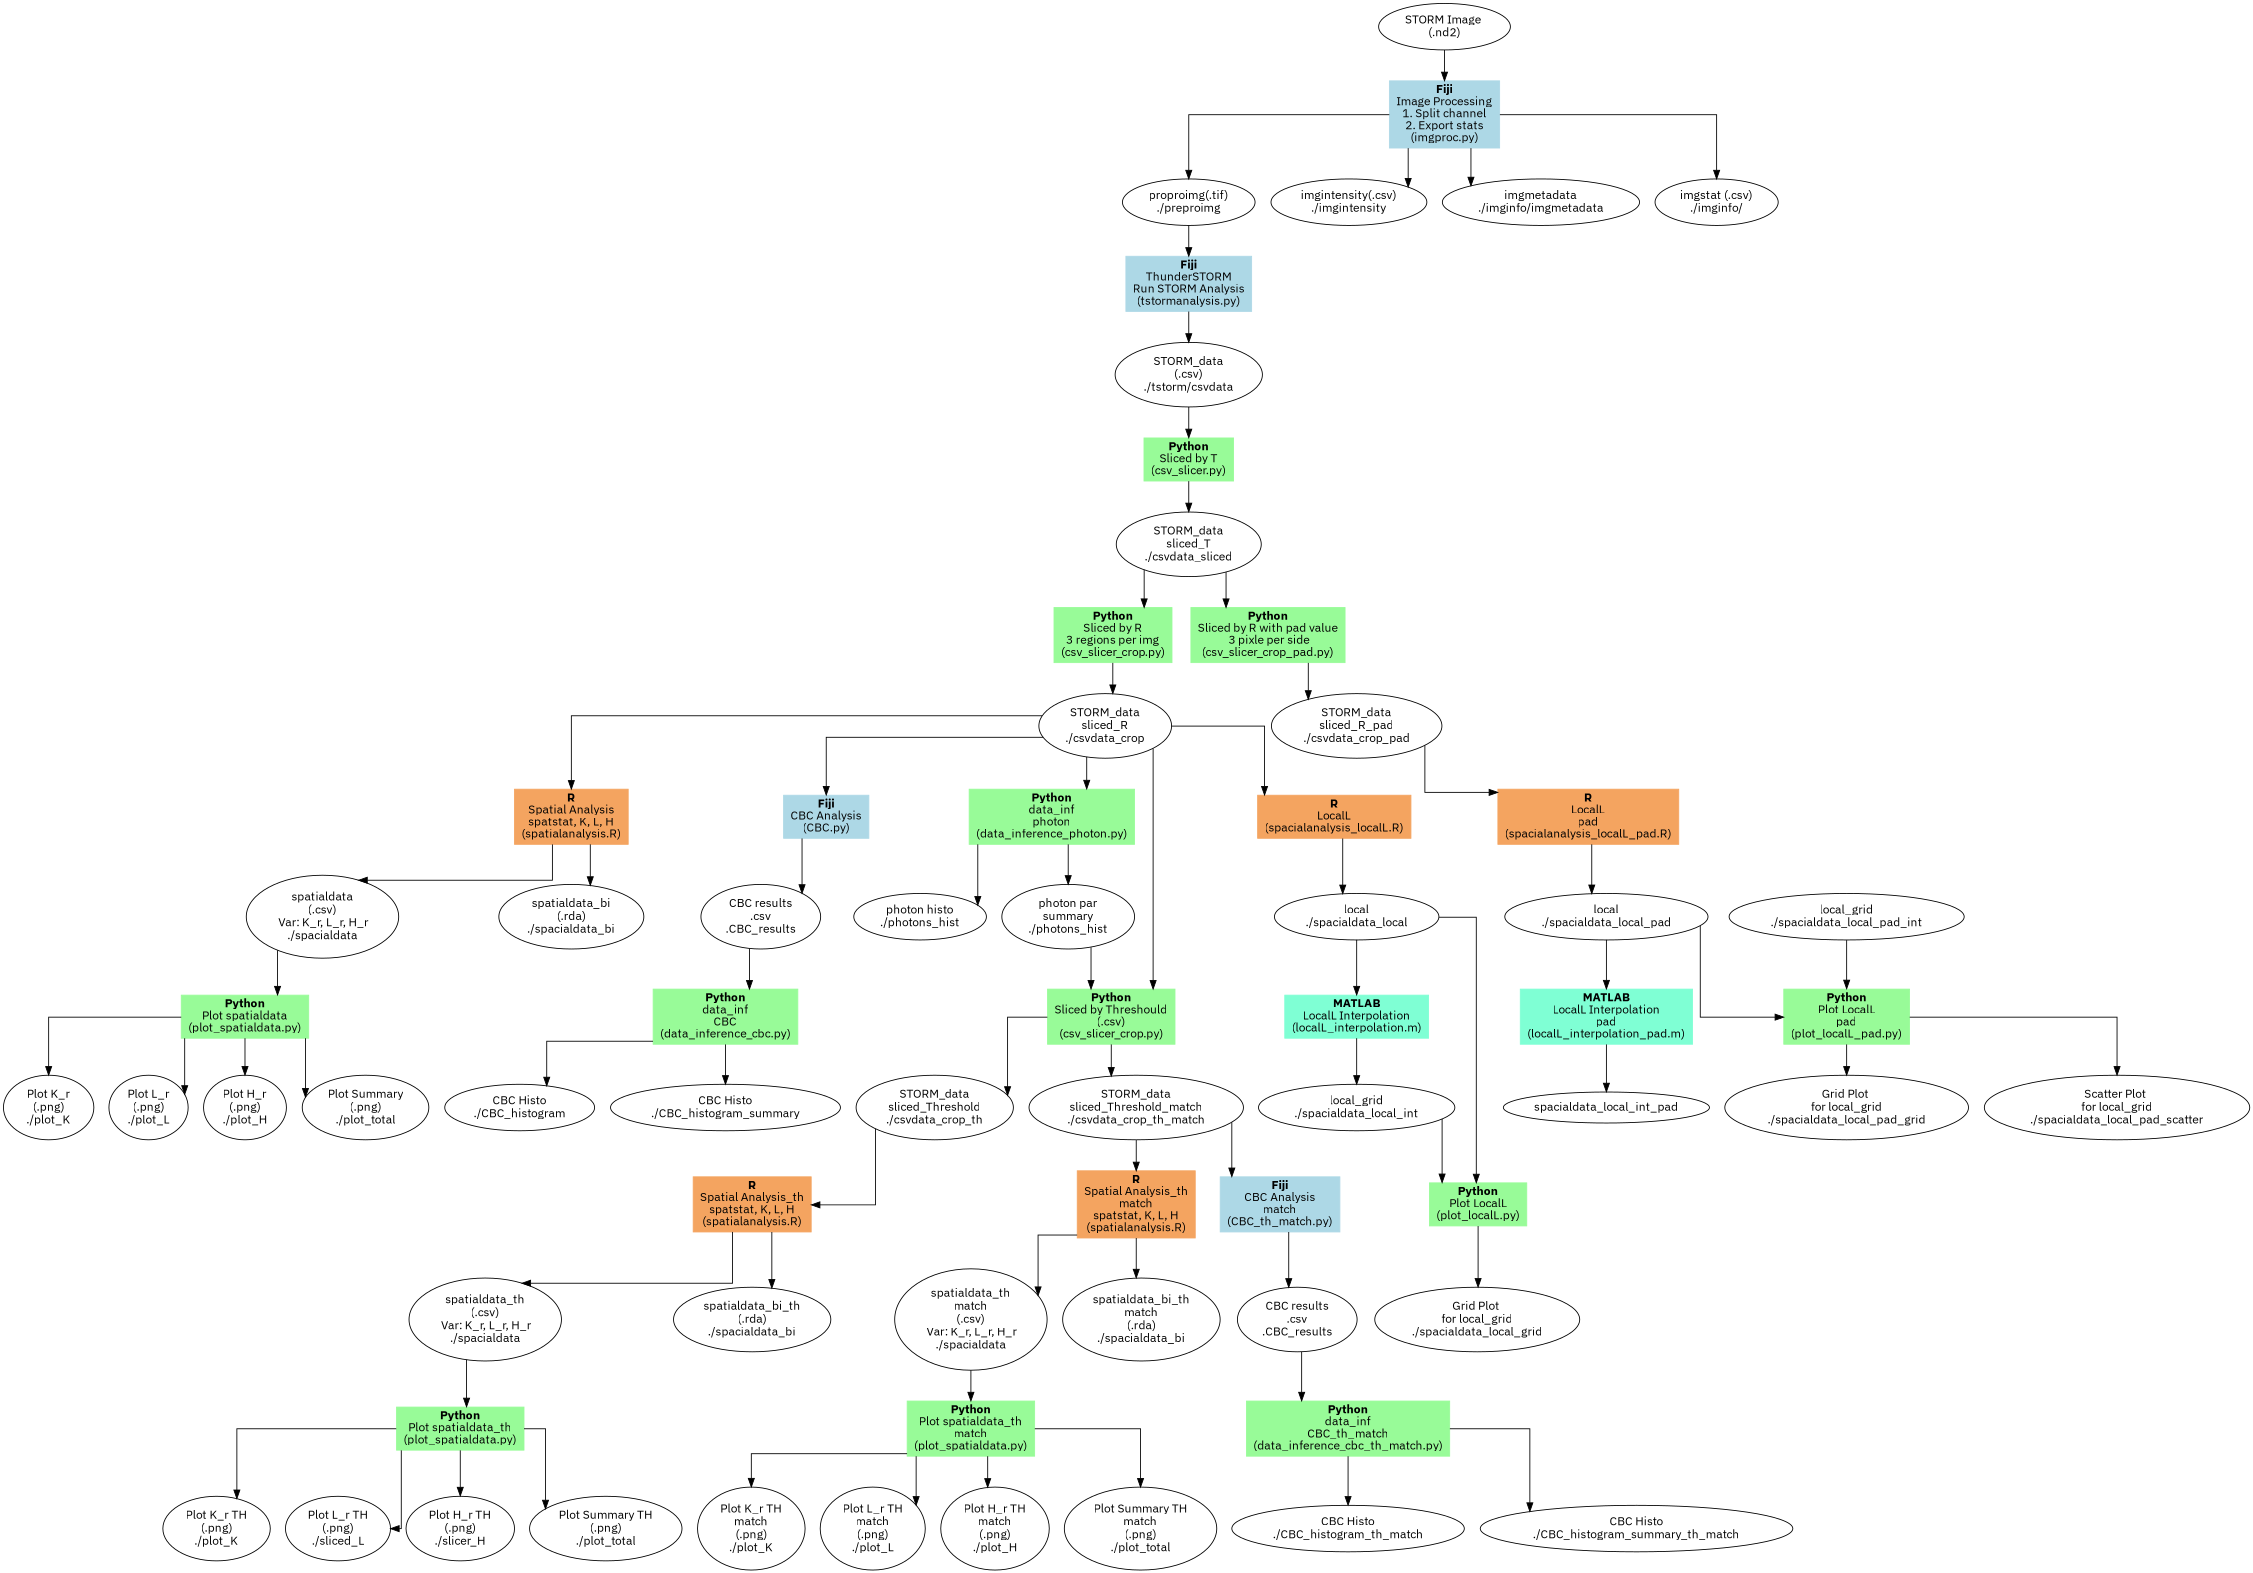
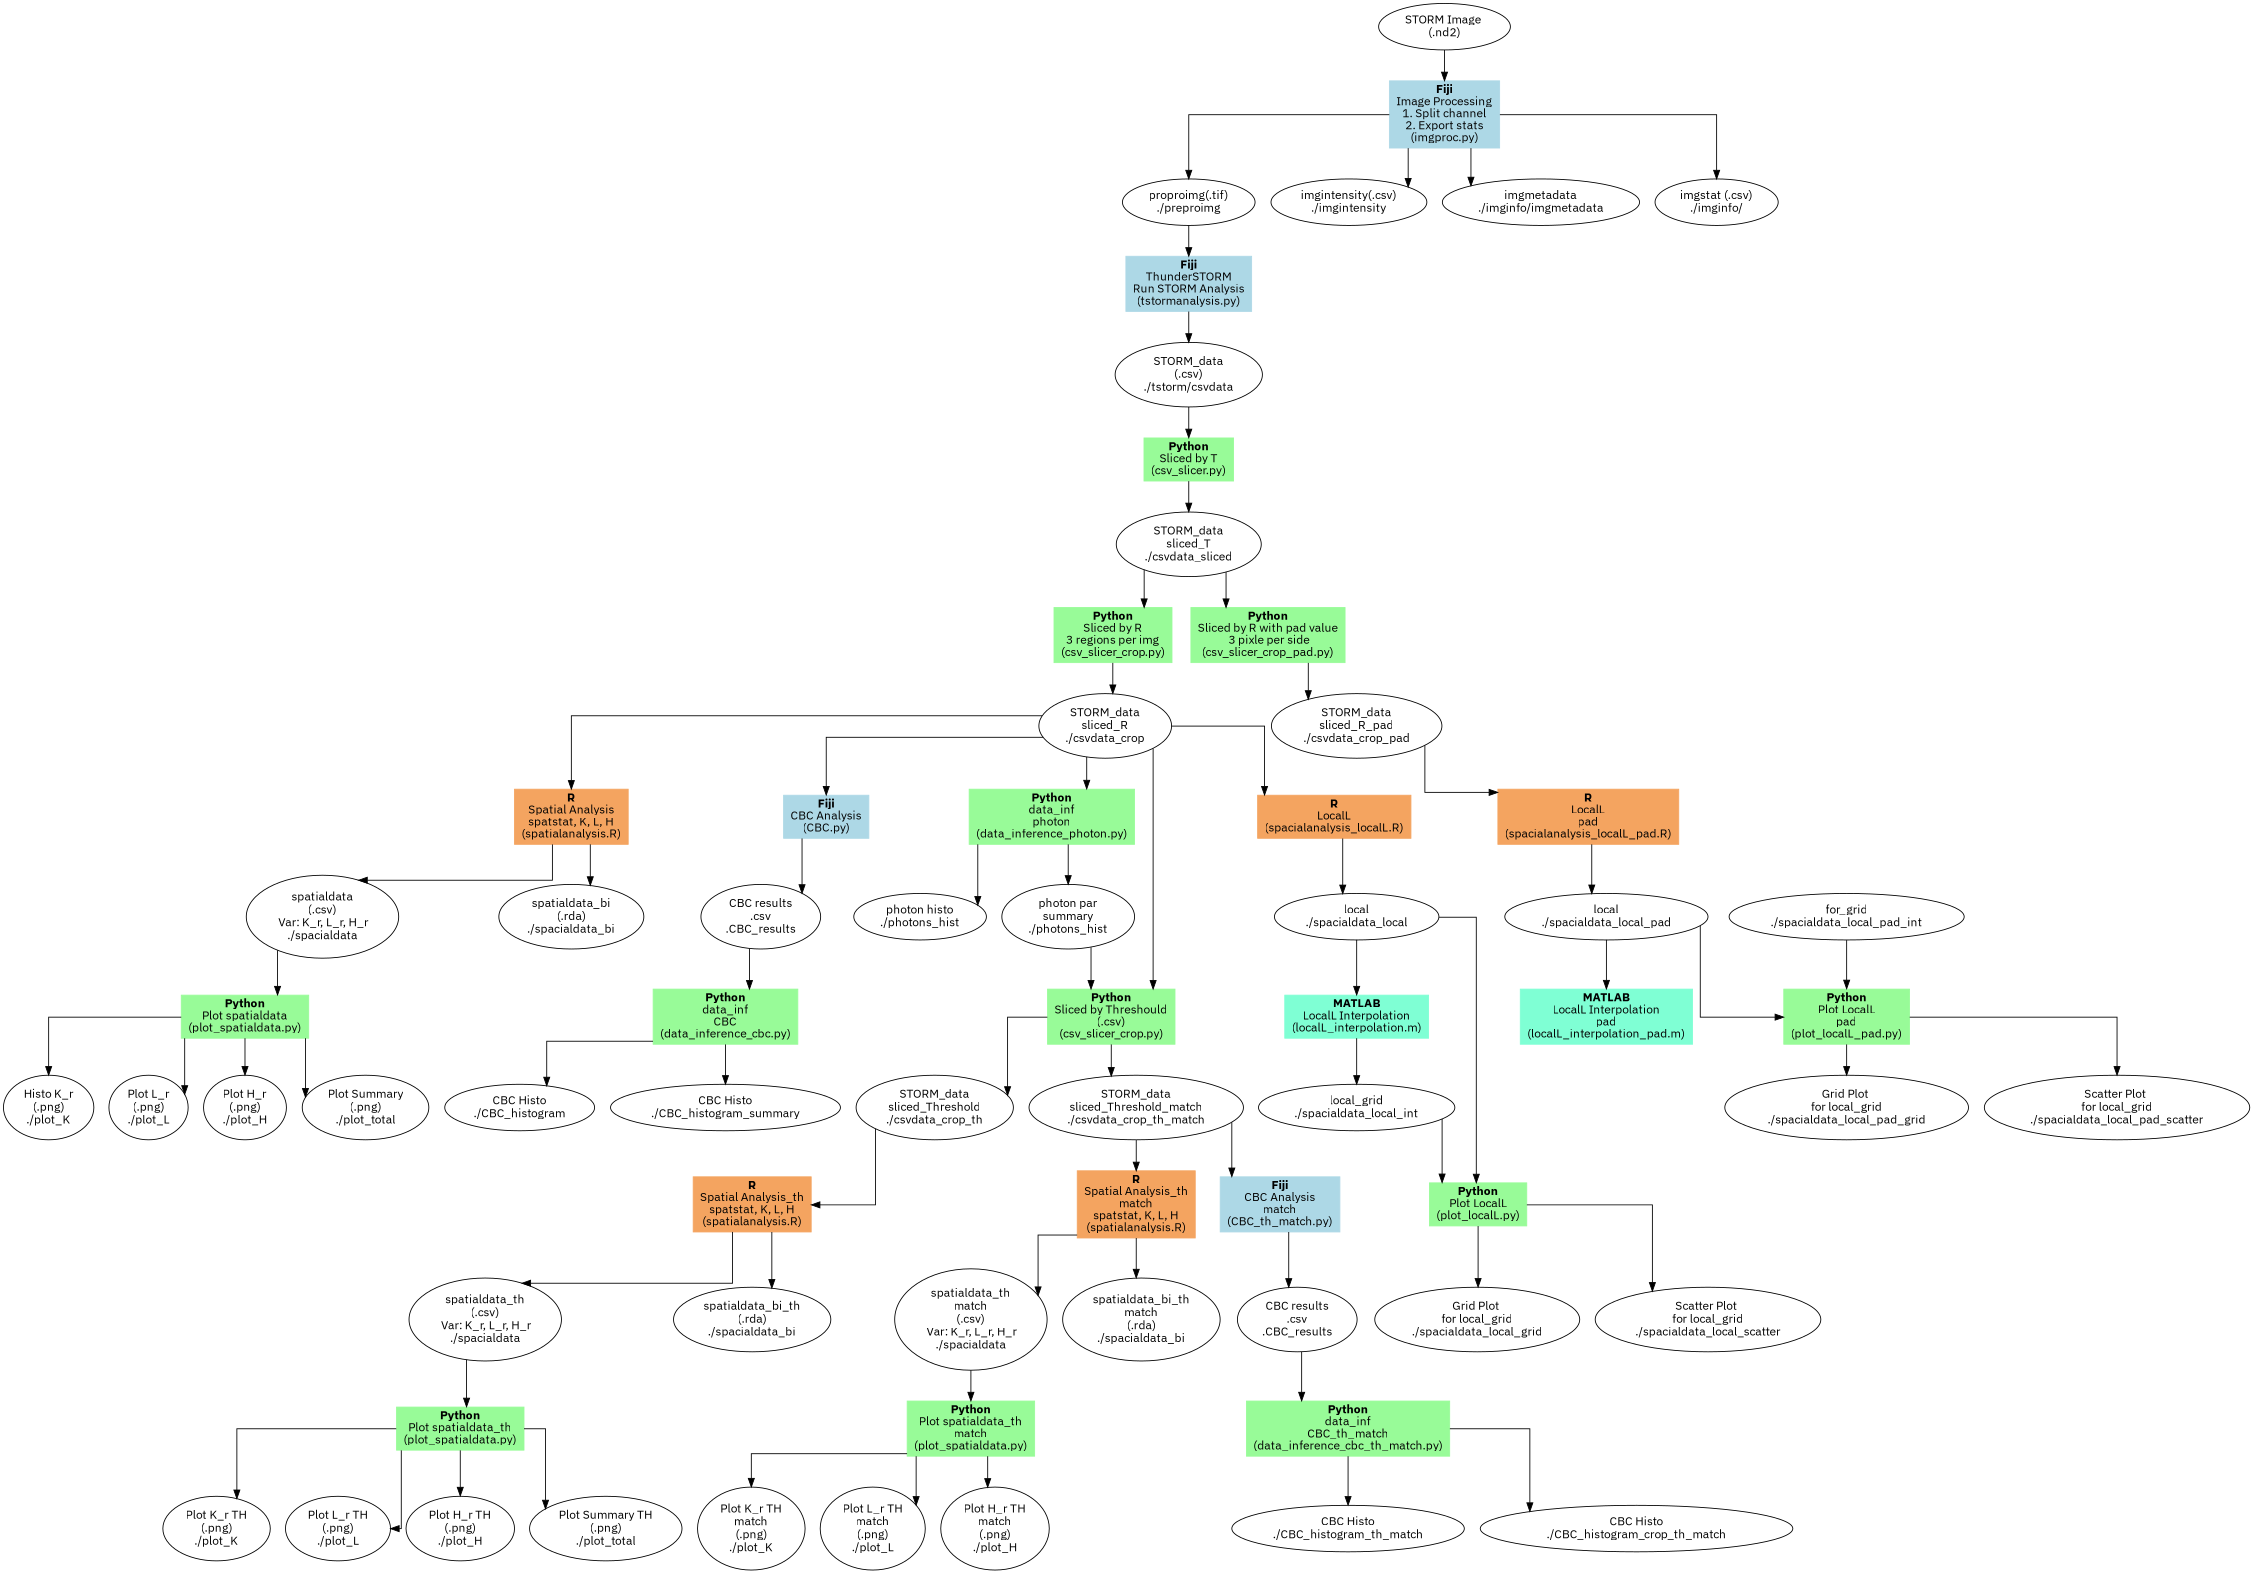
node "local_grid ./spacialdata_local_pad_int": label "local_grid ./spacialdata_local_pad_int" -> "for_grid ./spacialdata_local_pad_int"
node "Plot K_r (.png) ./plot_K": label "Plot K_r (.png) ./plot_K" -> "Histo K_r (.png) ./plot_K"
node "spacialdata_local_int_pad": removed
node "Scatter Plot for local_grid ./spacialdata_local_scatter": added
node "Plot L_r TH (.png) ./sliced_L": label "Plot L_r TH (.png) ./sliced_L" -> "Plot L_r TH (.png) ./plot_L"
node "Plot H_r TH (.png) ./slicer_H": label "Plot H_r TH (.png) ./slicer_H" -> "Plot H_r TH (.png) ./plot_H"
node "Plot Summary TH match (.png) ./plot_total": removed
node "CBC Histo ./CBC_histogram_summary_th_match": label "CBC Histo ./CBC_histogram_summary_th_match" -> "CBC Histo ./CBC_histogram_crop_th_match"
